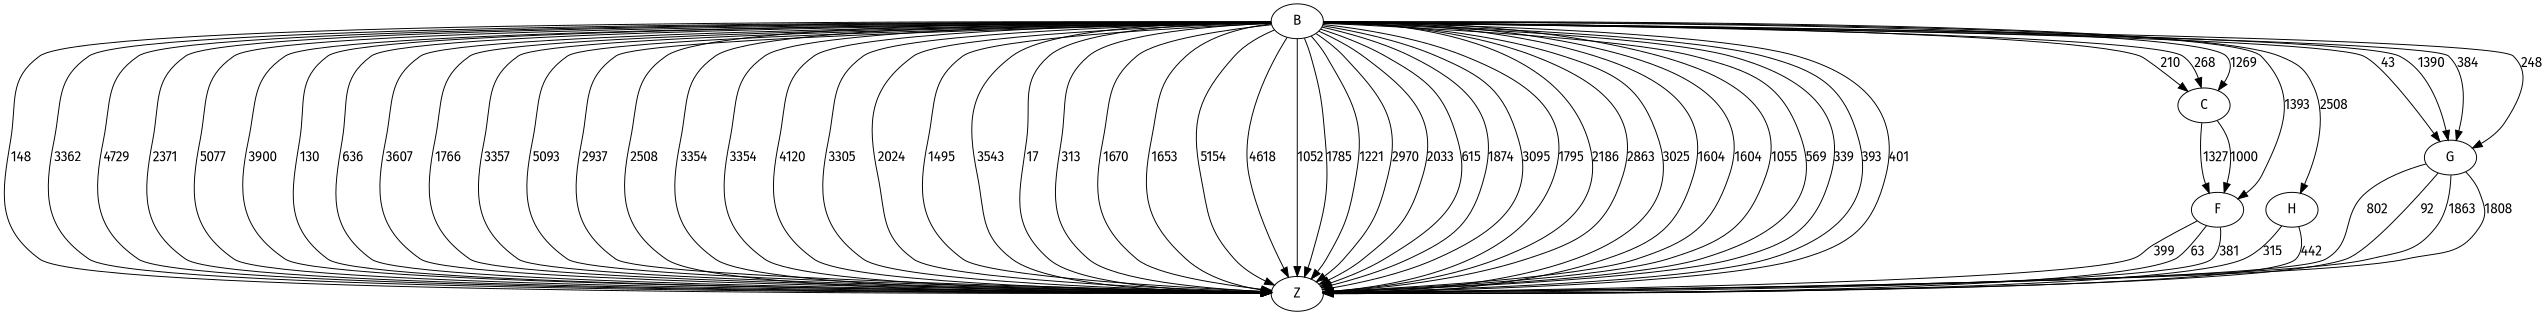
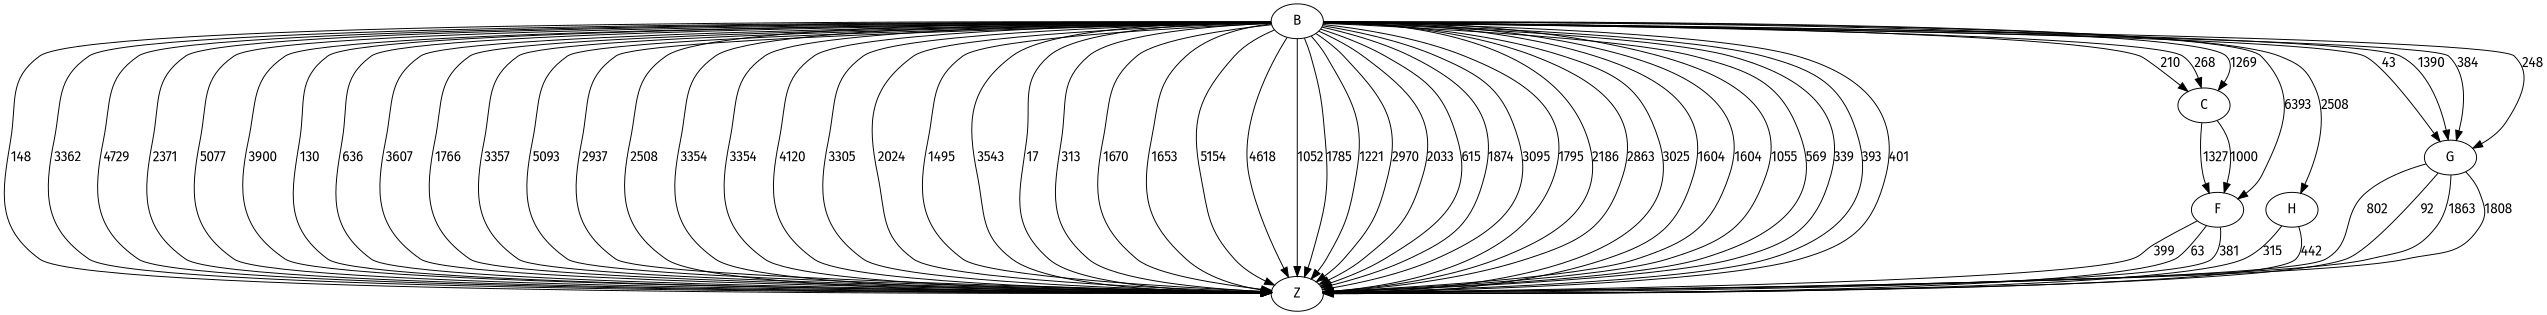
edge "B" -> "F": label "1393" -> "6393"
